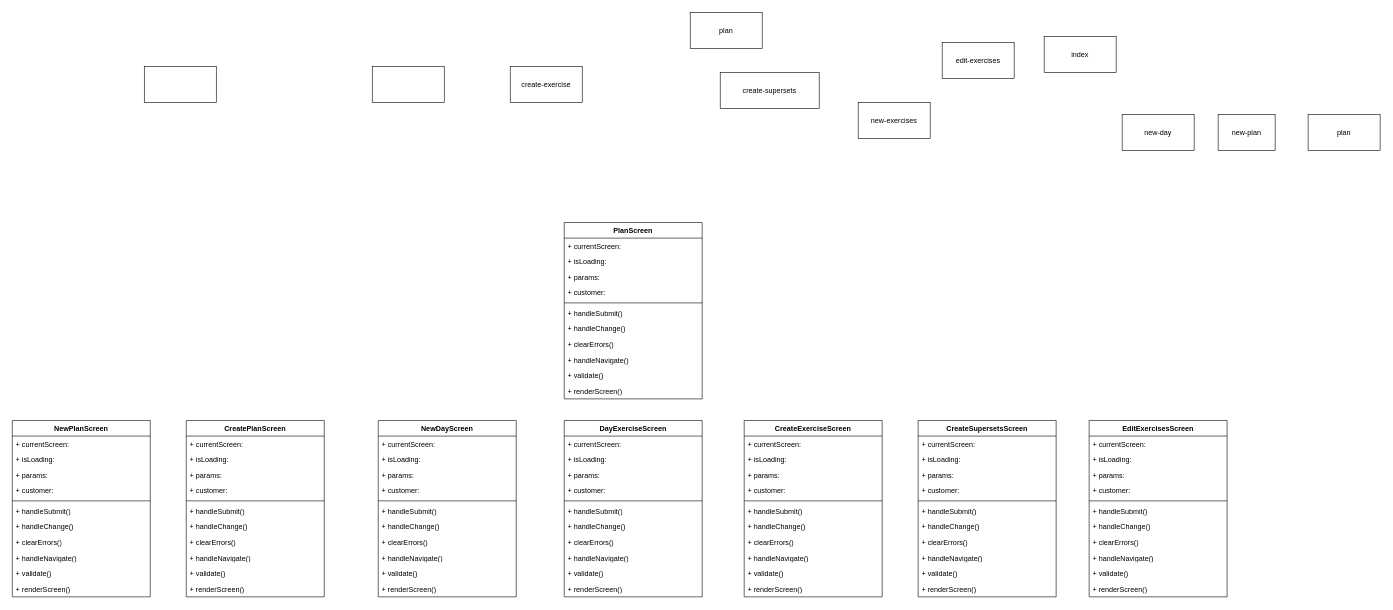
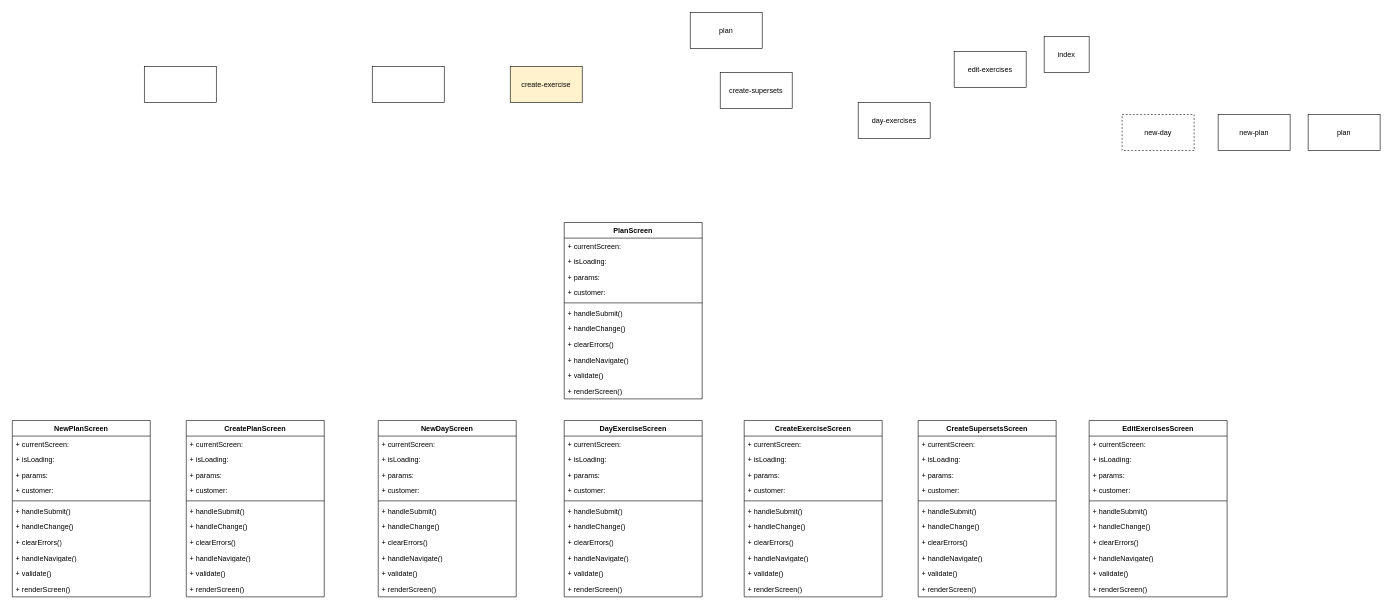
node "index": size 72x36 -> 45x36
node "edit-exercises": moved (978, 60) -> (990, 69)
node "create-exercise": fillcolor #ffffff -> #fff2cc
node "create-supersets": size 99x36 -> 72x36
node "new-exercises": label "new-exercises" -> "day-exercises"
node "new-day": style solid -> dashed
node "new-plan": size 57x36 -> 72x36
